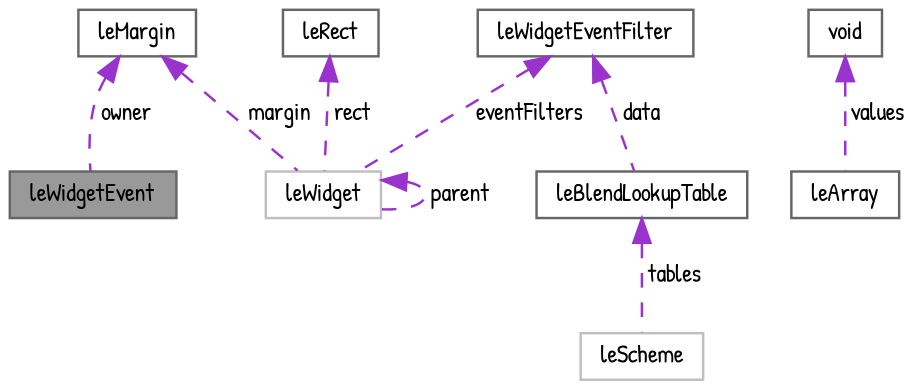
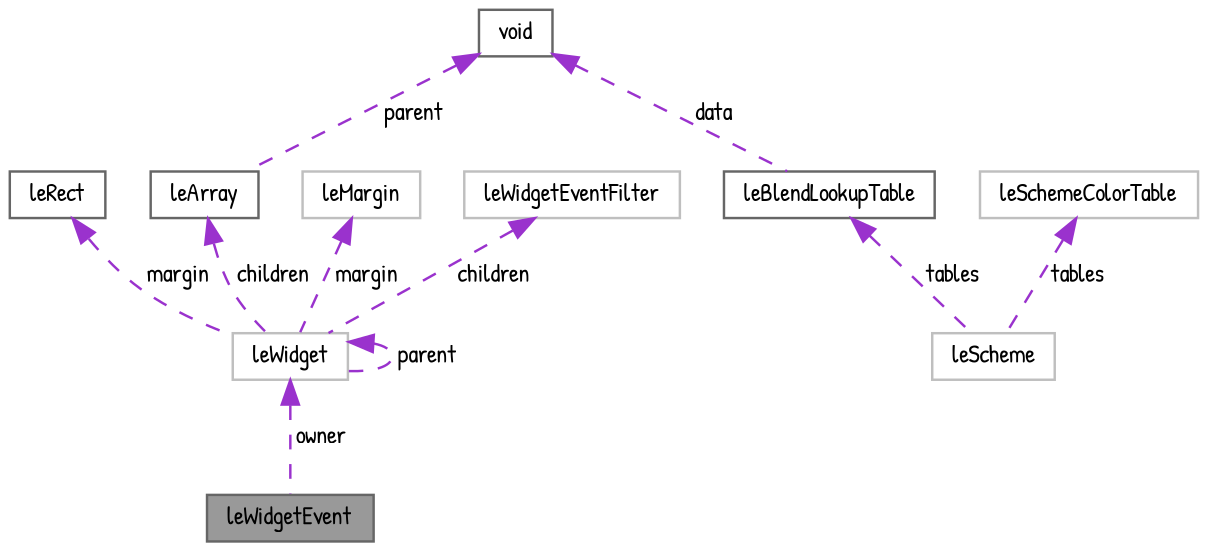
node "leMargin": color gray40 -> grey75
node "leWidgetEventFilter": color gray40 -> grey75
edge "leWidget" -> "leRect": label " rect" -> " margin"
edge "leWidget" -> "leWidgetEventFilter": label " eventFilters" -> " children"
edge "leArray" -> "void": label " values" -> " parent"
edge "leWidgetEvent" -> "leMargin": now "leWidgetEvent" -> "leWidget"
edge "leBlendLookupTable" -> "leWidgetEventFilter": now "leBlendLookupTable" -> "void"
node "leSchemeColorTable": added
edge "leWidget" -> "leArray": added, label "children"
